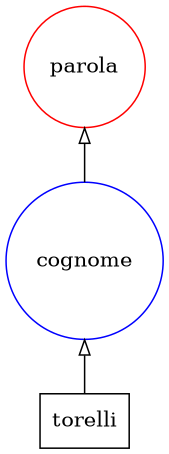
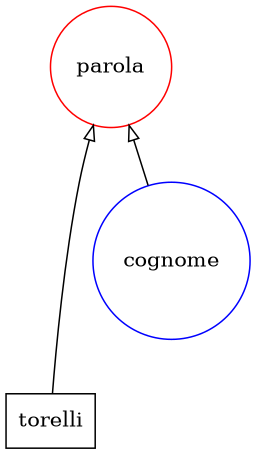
edge "torelli" -> "cognome": now "torelli" -> "parola"
